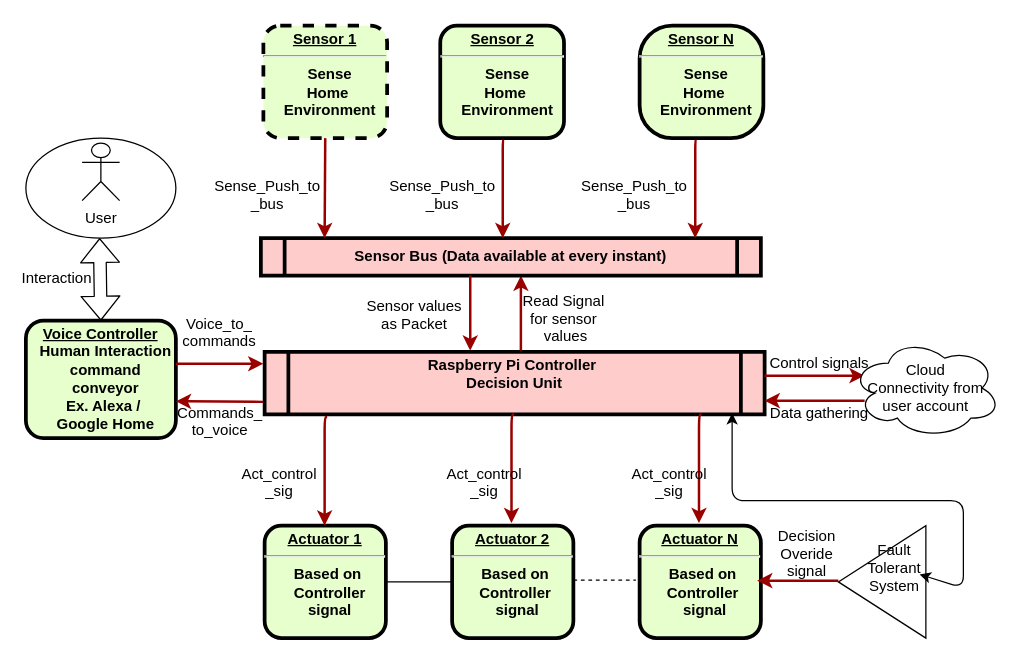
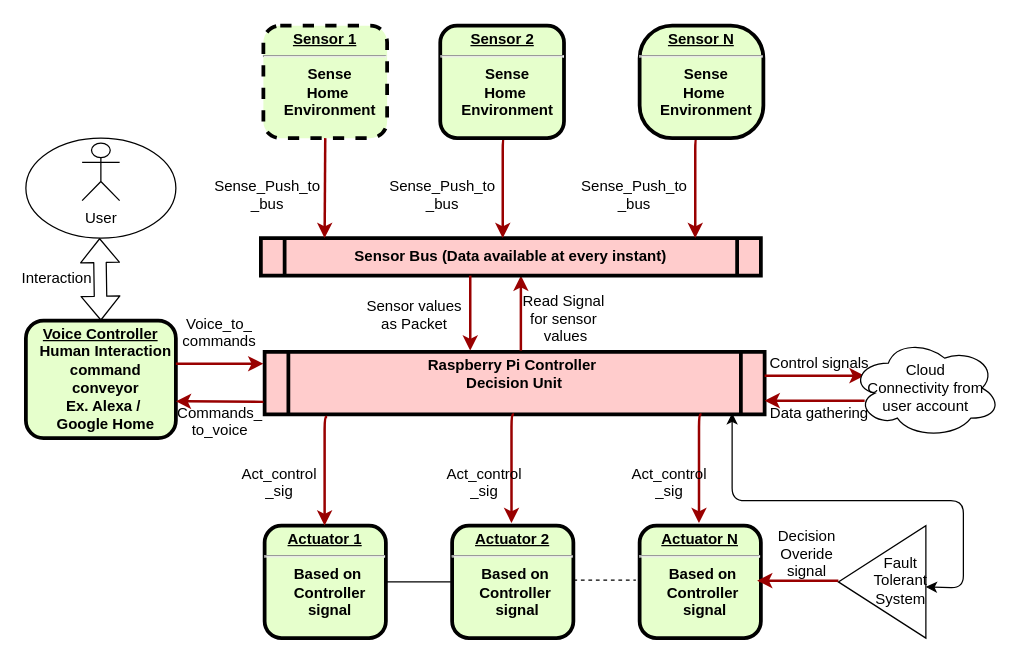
node "Fault Tolerant System": moved (894, 568) -> (901, 581)
